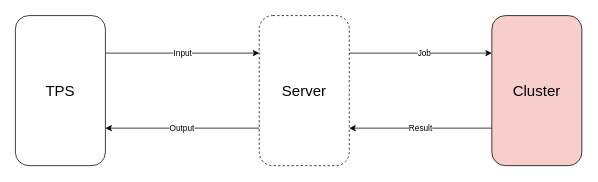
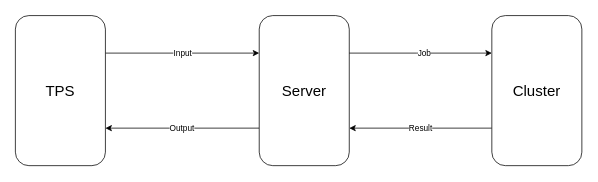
node "Server": style dashed -> solid
node "Cluster": fillcolor #f8cecc -> #ffffff
